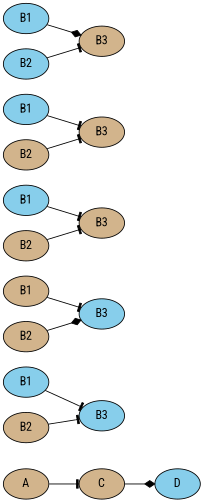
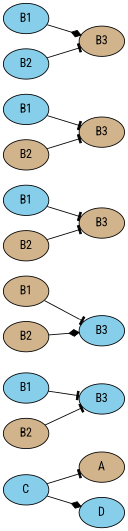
edge "A" -> "C": reversed
node "C": fillcolor tan -> skyblue
